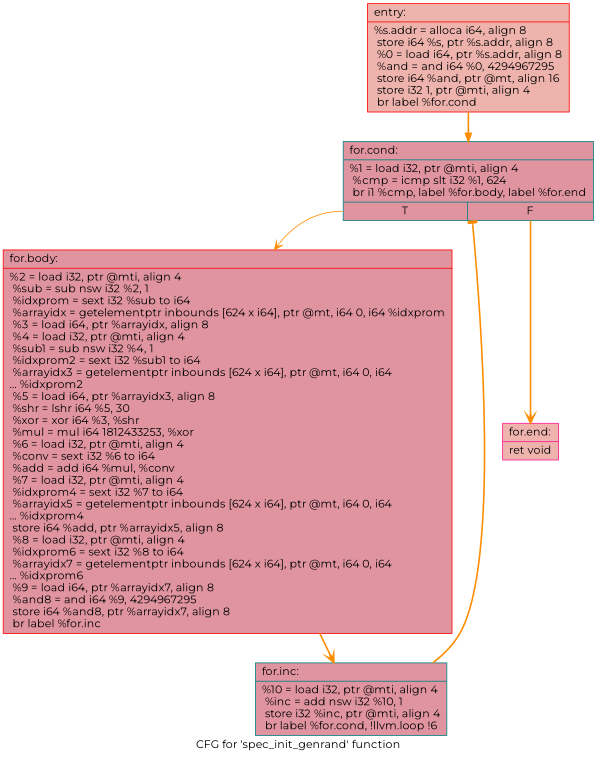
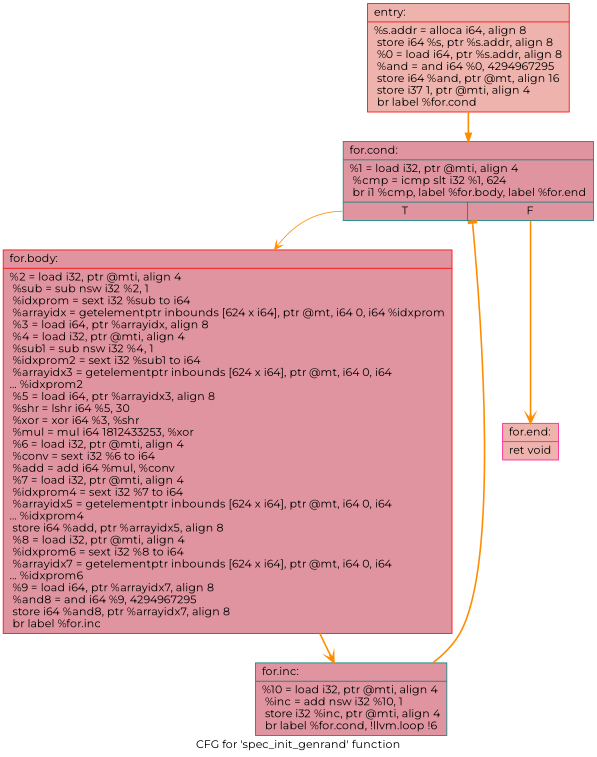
node "entry:": text "store i32 1, ptr @mti, align 4" -> "store i37 1, ptr @mti, align 4"
